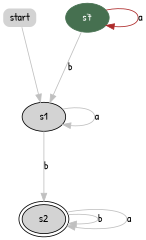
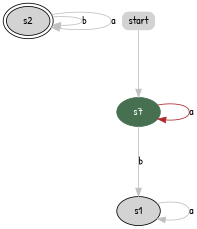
edge "start" -> "s1": now "start" -> "s7"
edge "s1" -> "s2": removed, label "b"
